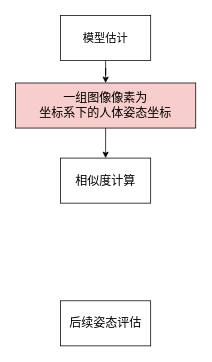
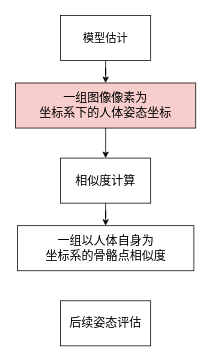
edge "相似度计算" -> "一组以人体自身为 坐标系的骨骼点相似度": added
node "一组以人体自身为 坐标系的骨骼点相似度": added
